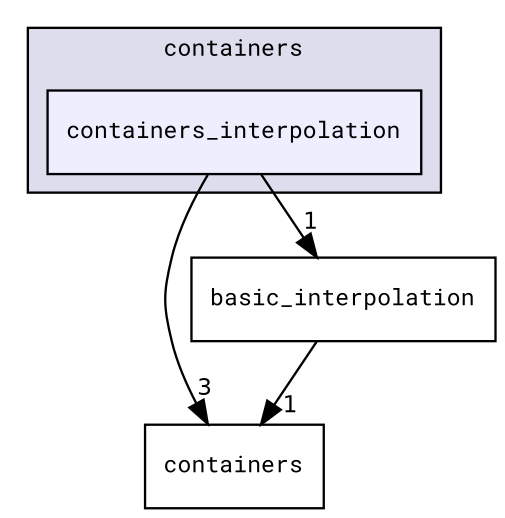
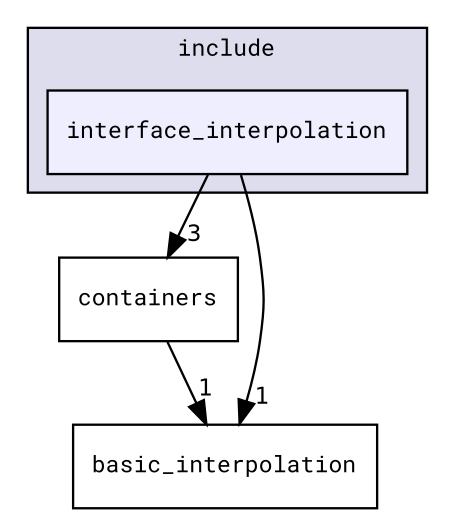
cluster "containers": label "containers" -> "include"
node "containers_interpolation": label "containers_interpolation" -> "interface_interpolation"
edge "basic_interpolation" -> "containers": reversed
